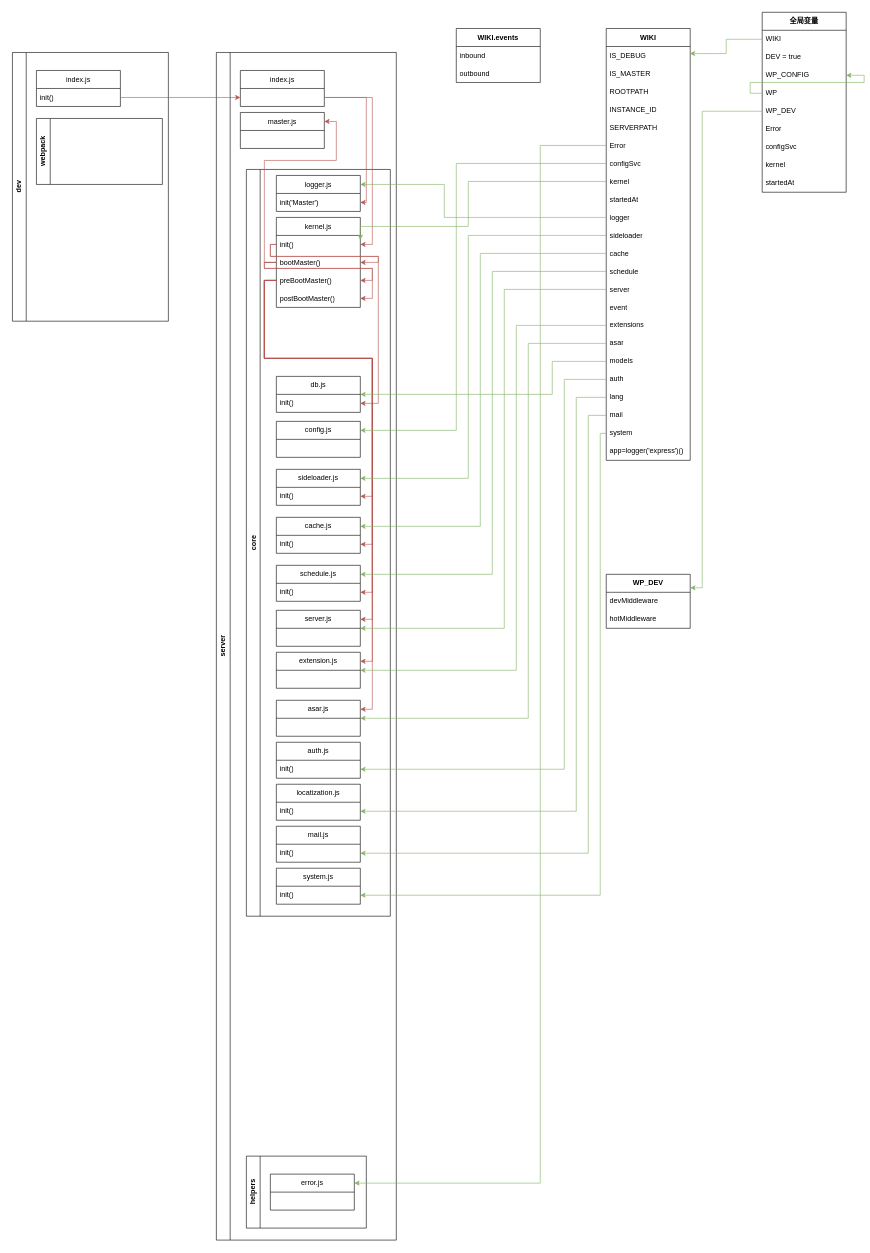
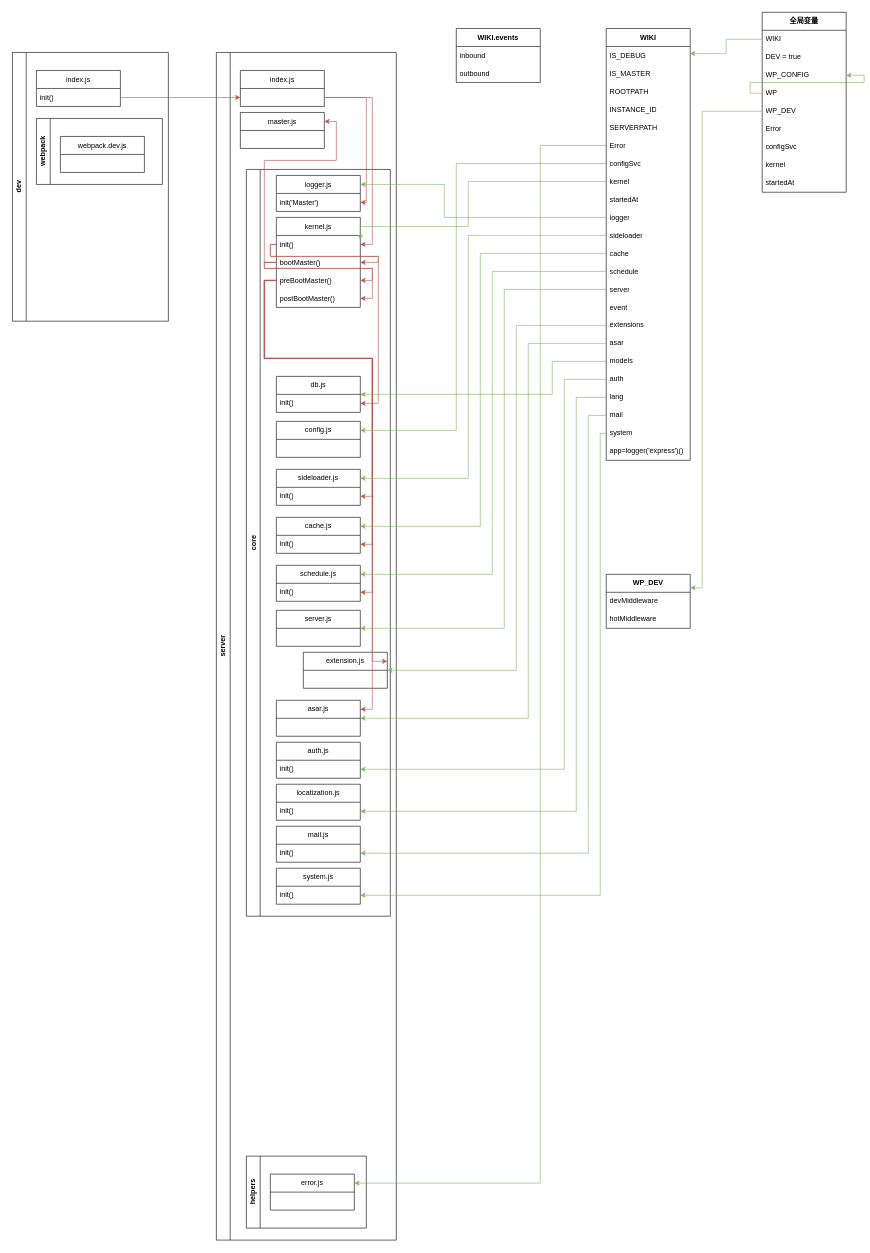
node "webpack.dev.js": added
edge "preBootMaster()" -> "server.js": removed
node "extension.js": moved (318, 671) -> (345, 671)
